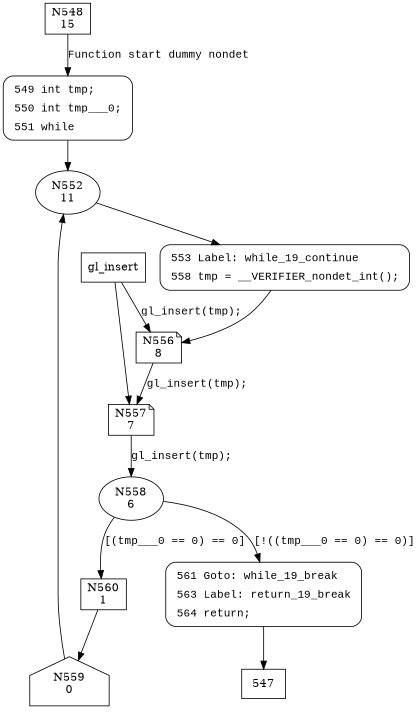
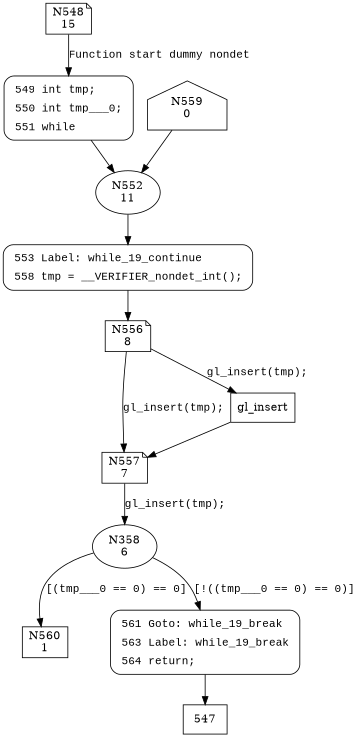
node "N548 15": shape box -> note
edge "gl_insert" -> "N556 8": reversed
node "N558 6": label "N558 6" -> "N358 6"
node "561": text "Label: return_19_break" -> "Label: while_19_break"
edge "N560 1" -> "N559 0": removed
